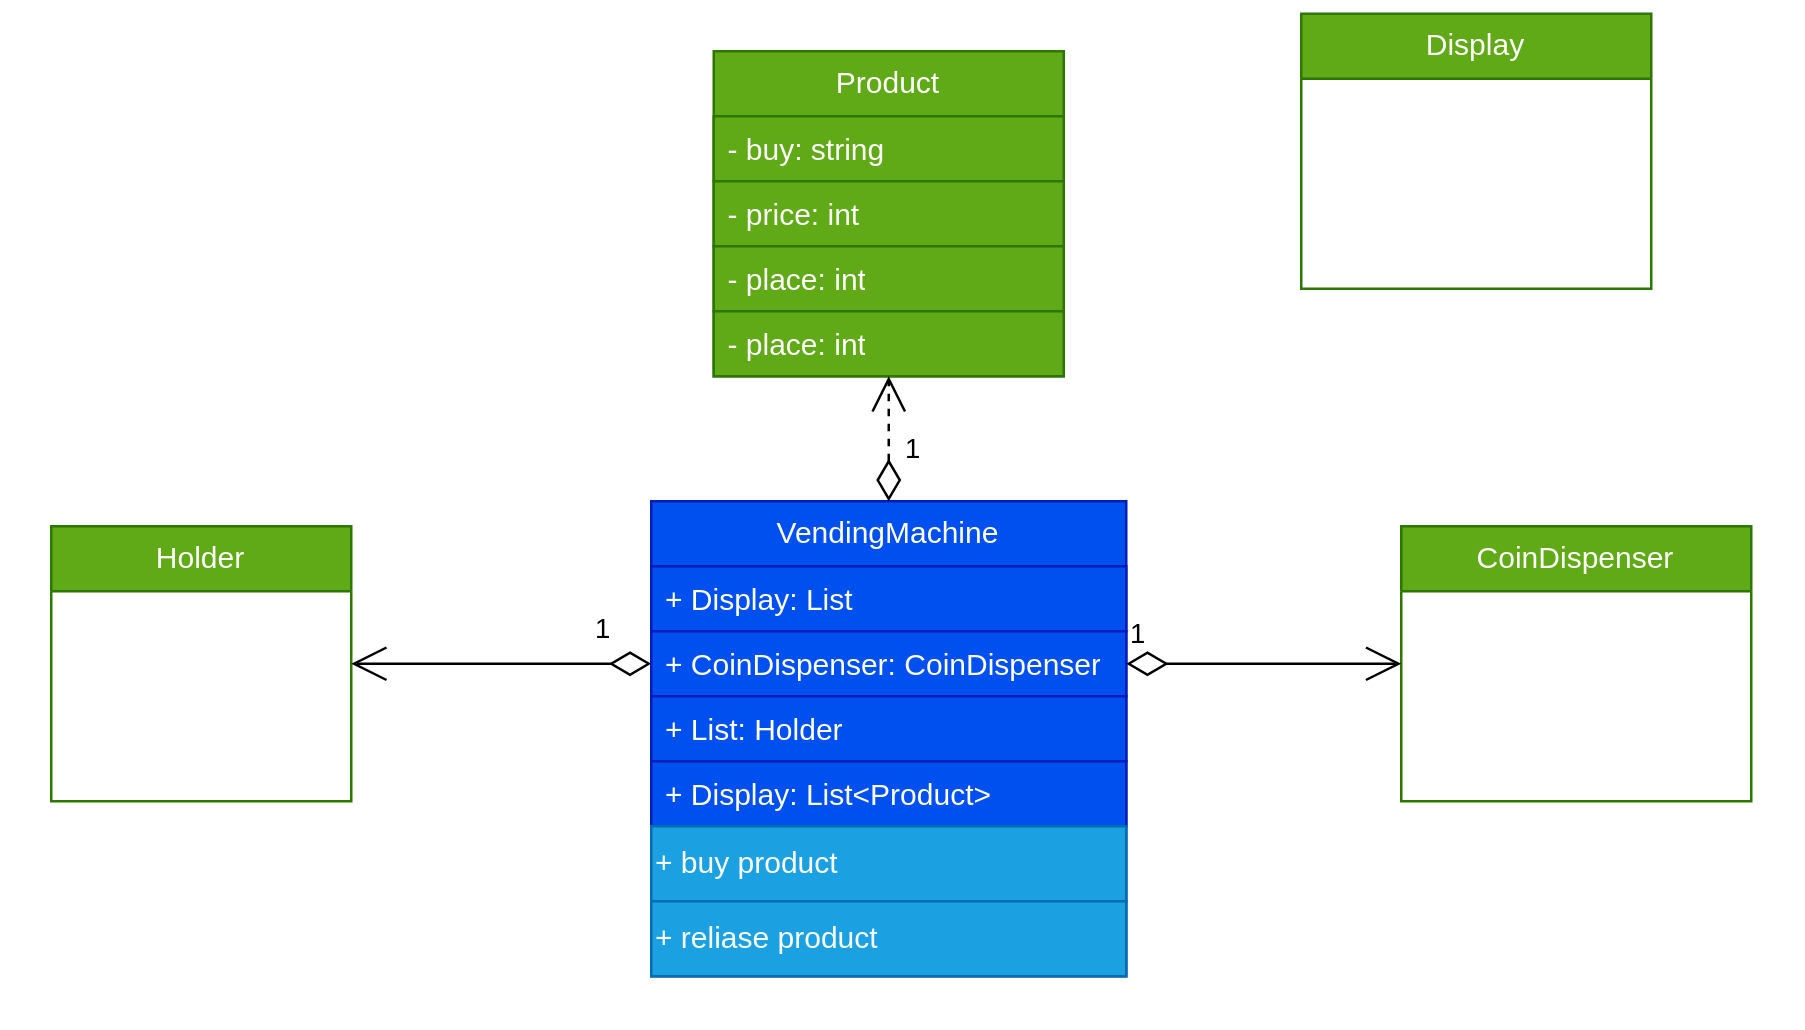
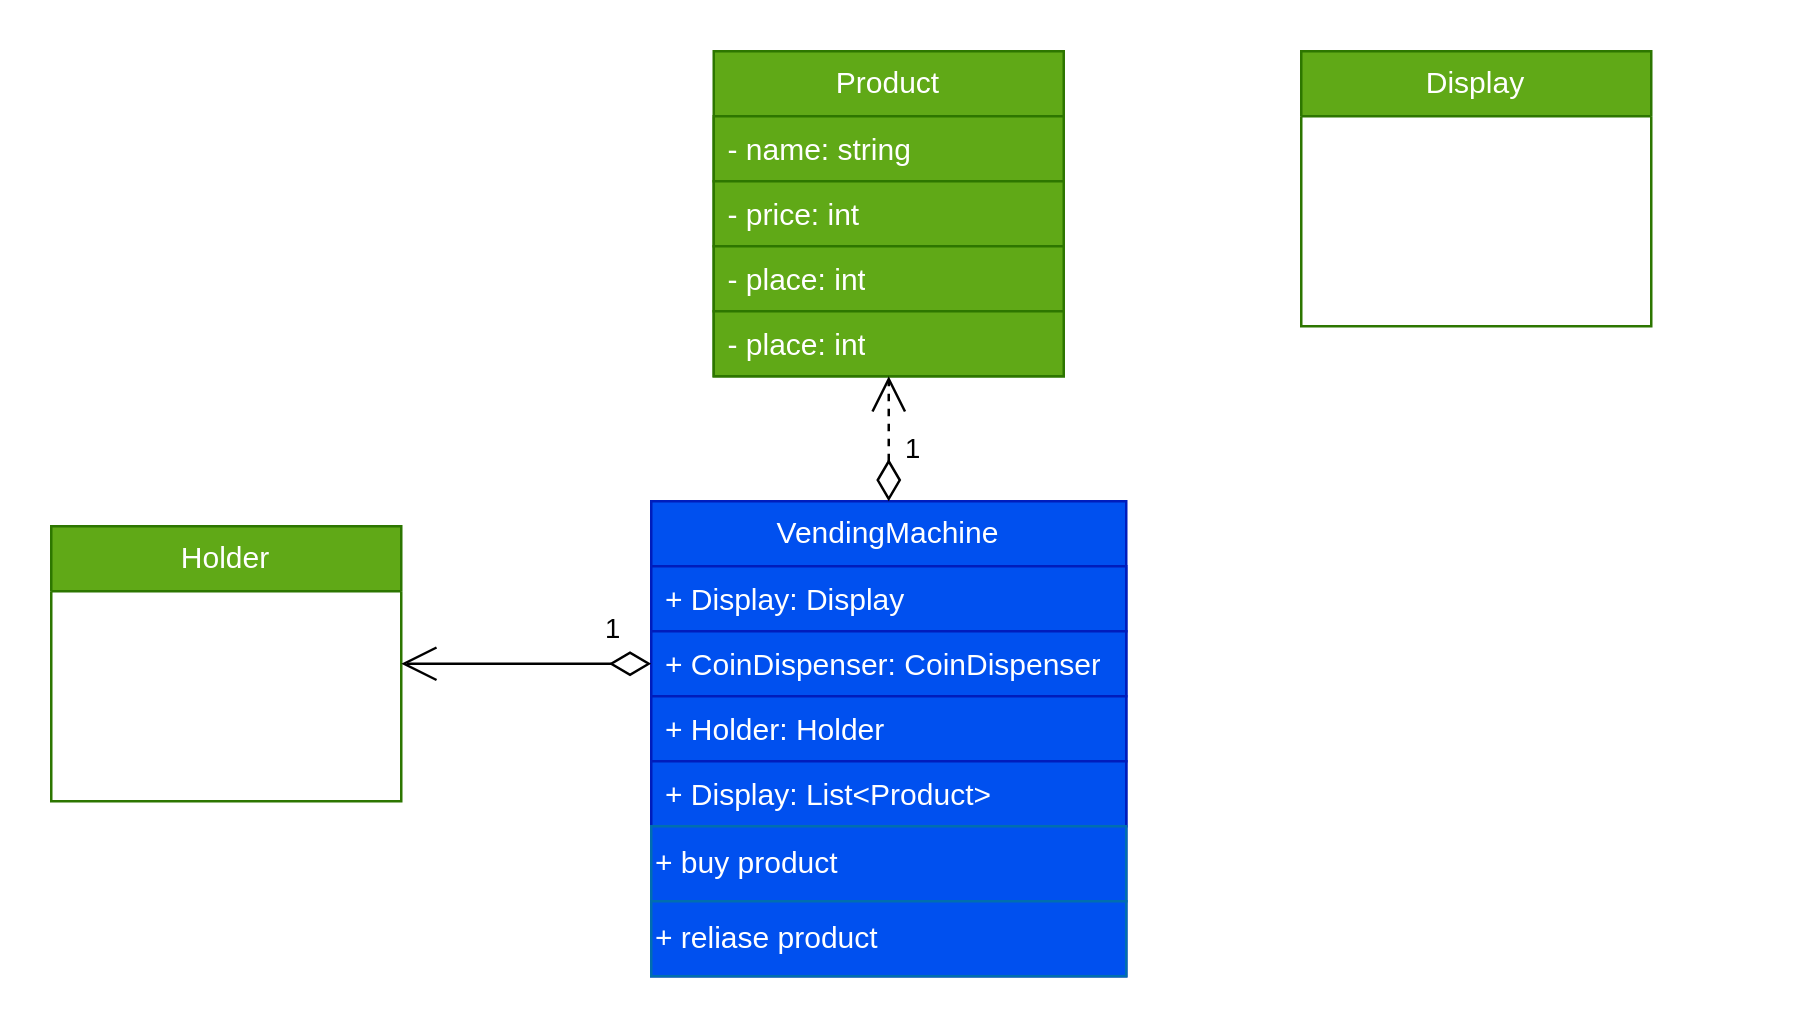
node "Display": moved (1476, 151) -> (1476, 189)
node "- buy: string": label "- buy: string" -> "- name: string"
node "+ Display: List": label "+ Display: List" -> "+ Display: Display"
node "Holder": size 300x275 -> 350x275
edge "+ CoinDispenser: CoinDispenser" -- "CoinDispenser": removed, label "1"
node "CoinDispenser": removed
node "+ List: Holder": label "+ List: Holder" -> "+ Holder: Holder"
node "+ buy product": fillcolor #1ba1e2 -> #0050ef
node "+ reliase product": fillcolor #1ba1e2 -> #0050ef
